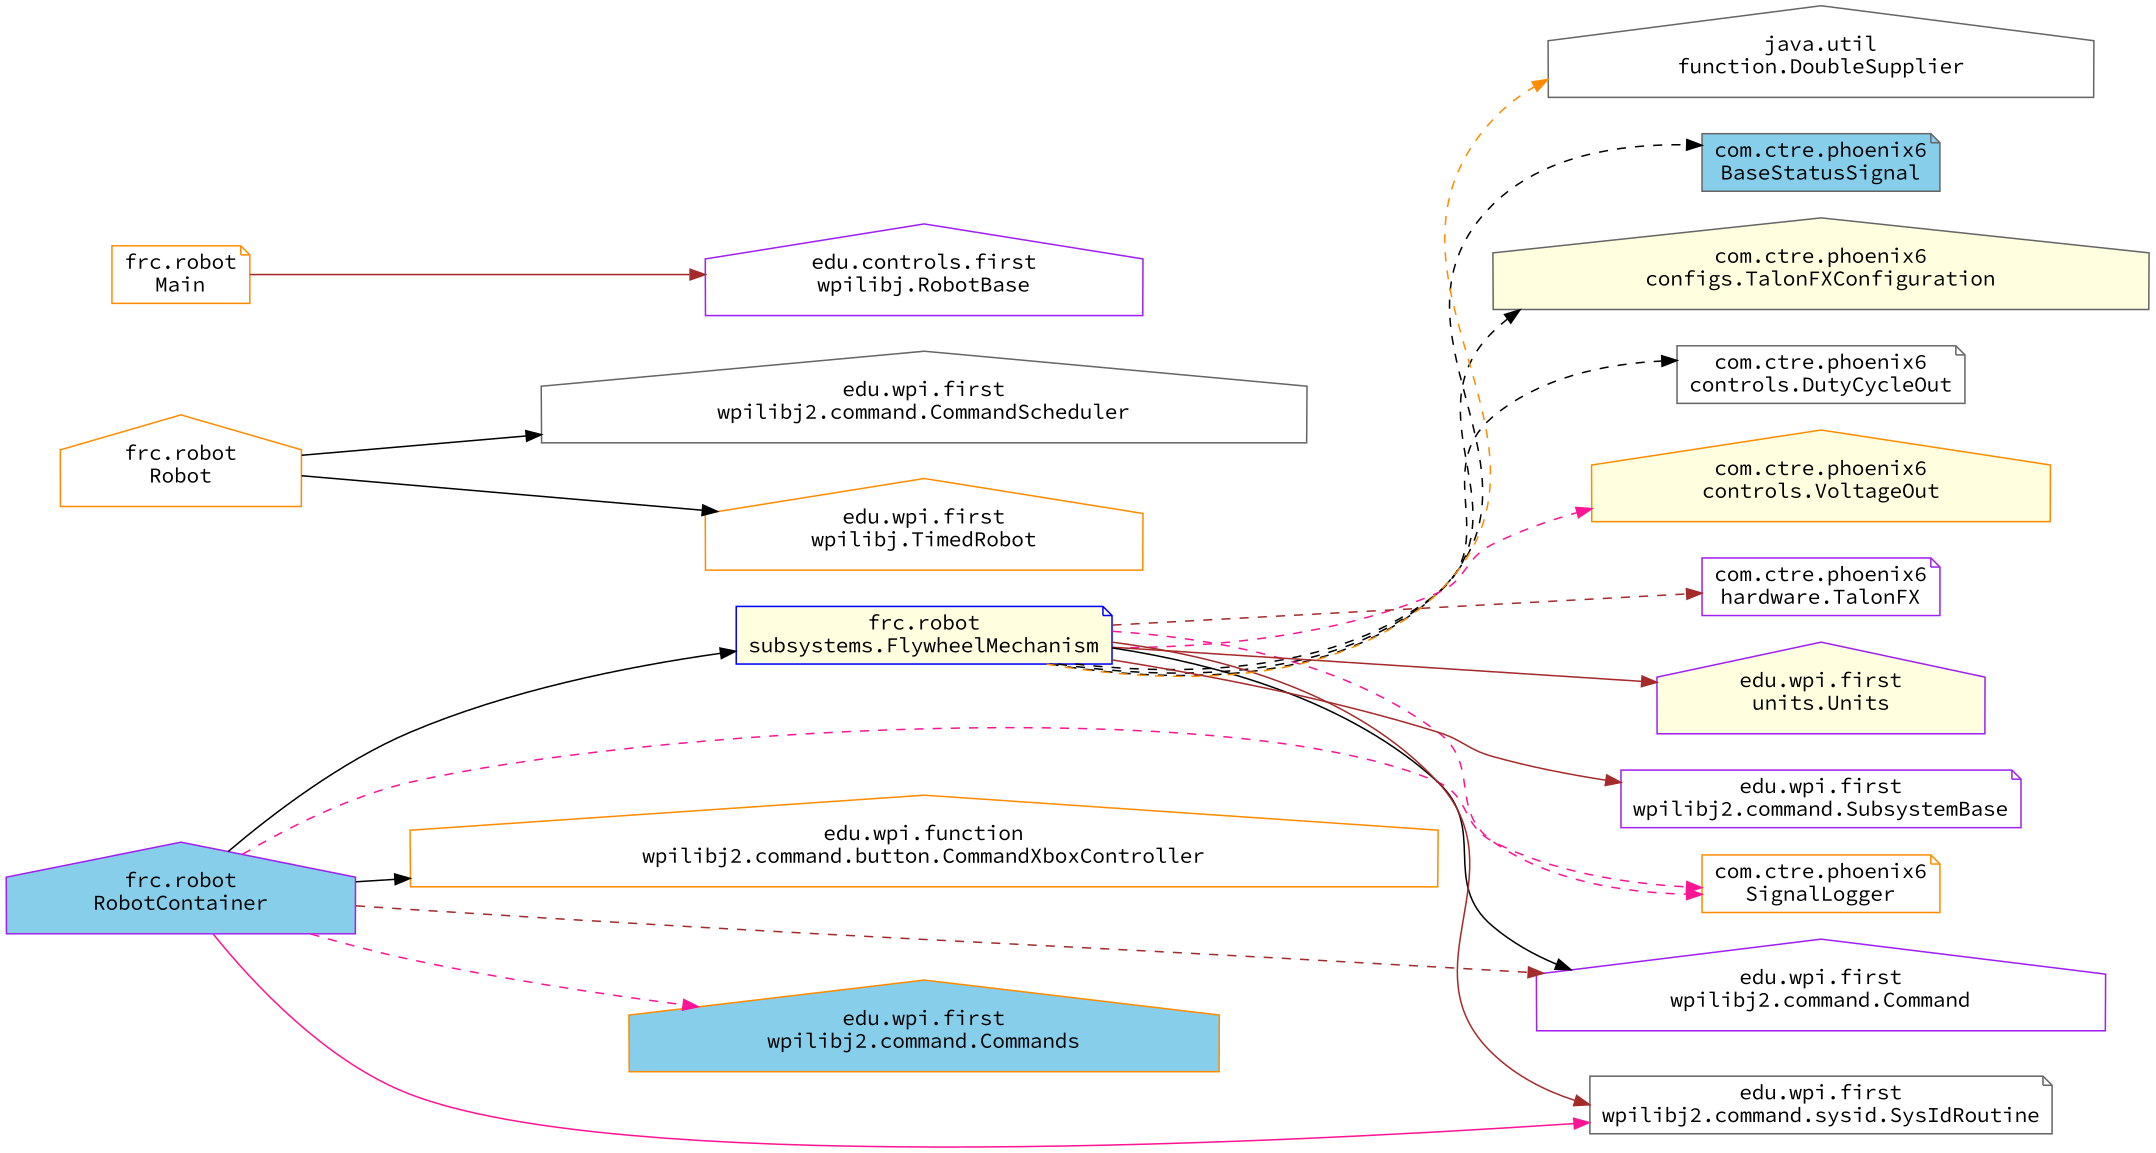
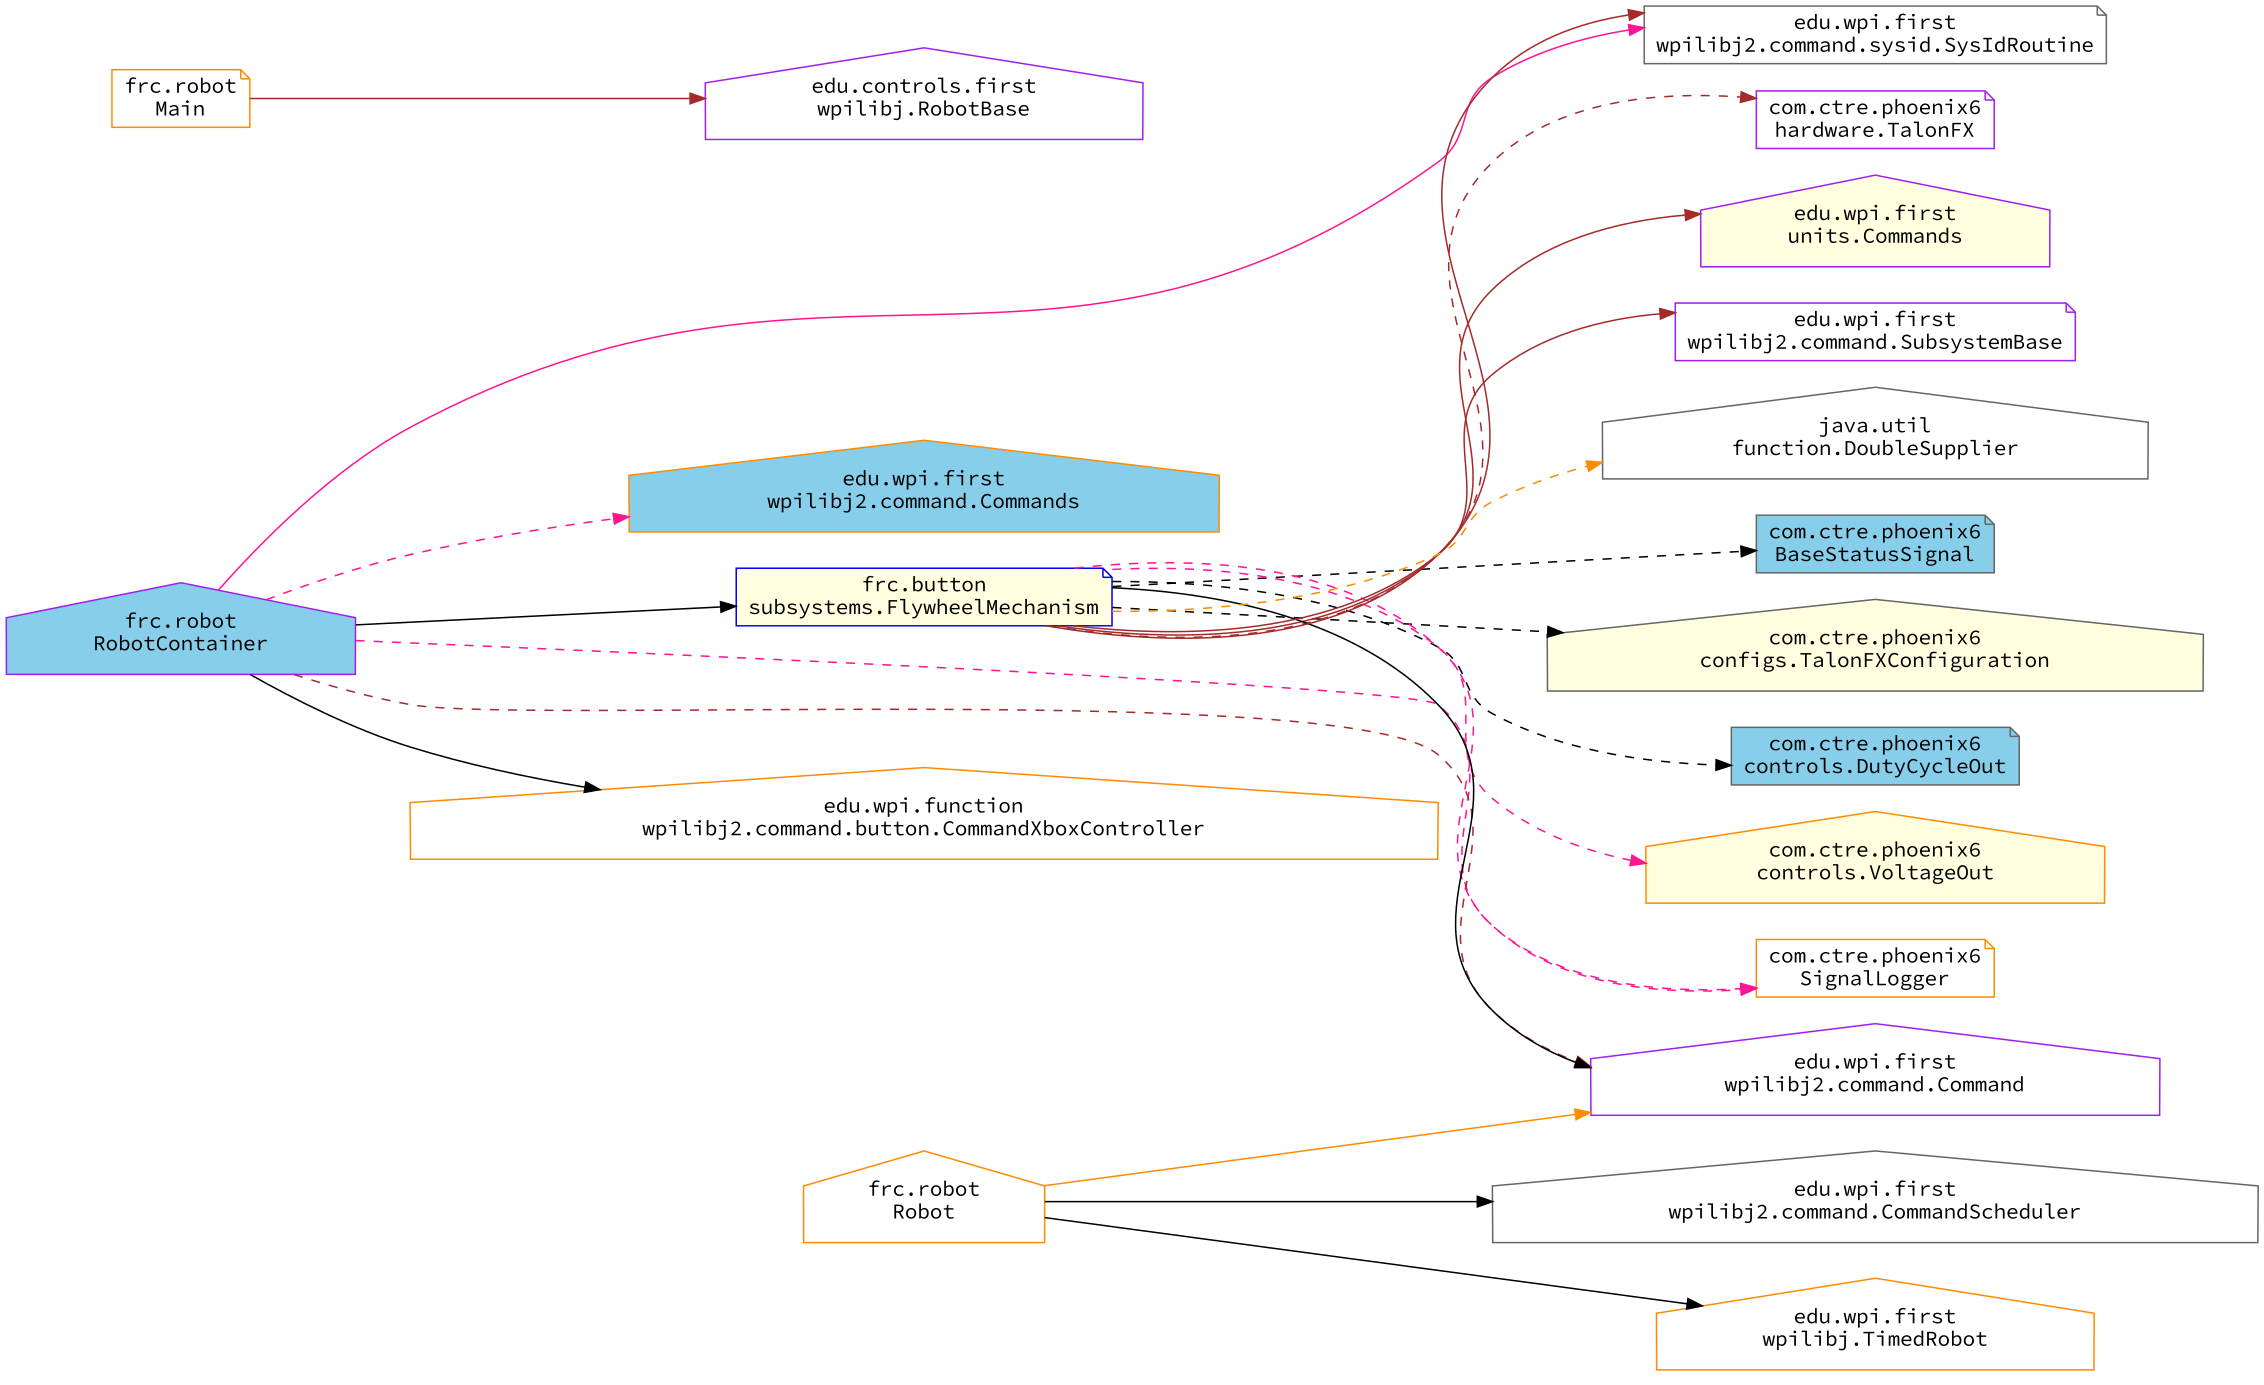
node "com.ctre.phoenix6 controls.DutyCycleOut": fillcolor white -> skyblue
node "frc.robot subsystems.FlywheelMechanism": label "frc.robot subsystems.FlywheelMechanism" -> "frc.button subsystems.FlywheelMechanism"
node "edu.wpi.first units.Units": label "edu.wpi.first units.Units" -> "edu.wpi.first units.Commands"
edge "frc.robot Robot" -> "edu.wpi.first wpilibj2.command.Command": added
